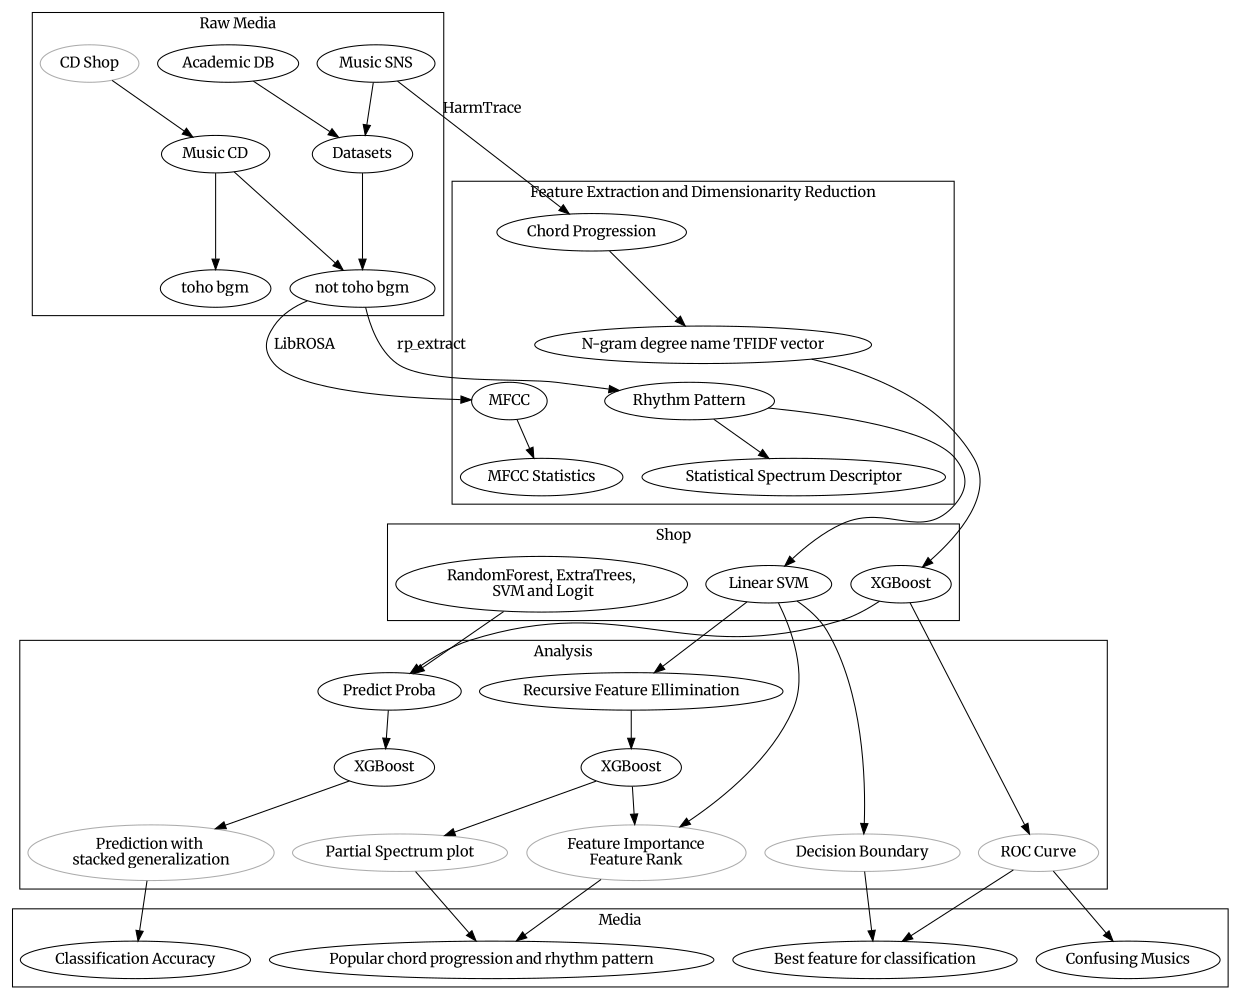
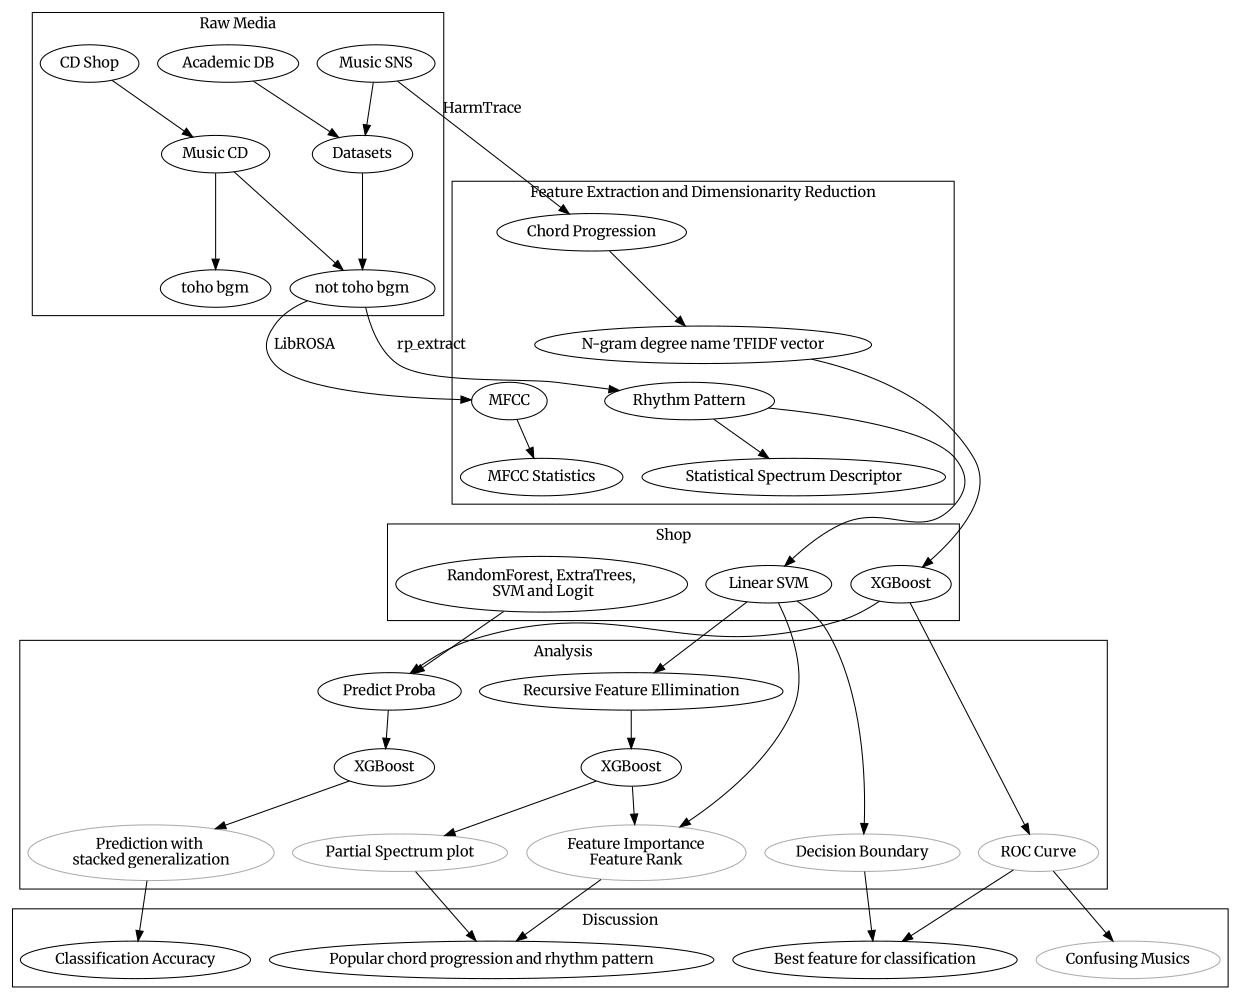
node "CD Shop": color #ababab -> black
cluster "Media": label "Media" -> "Discussion"
node "Confusing Musics": color black -> #ababab
